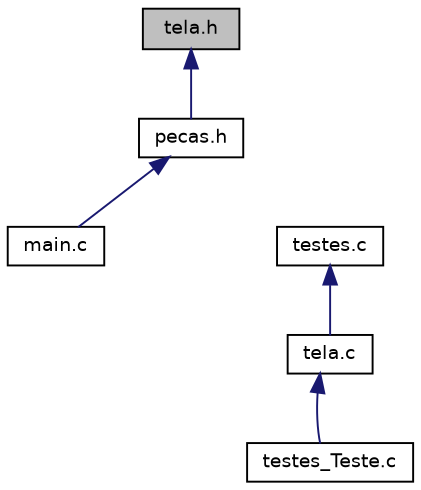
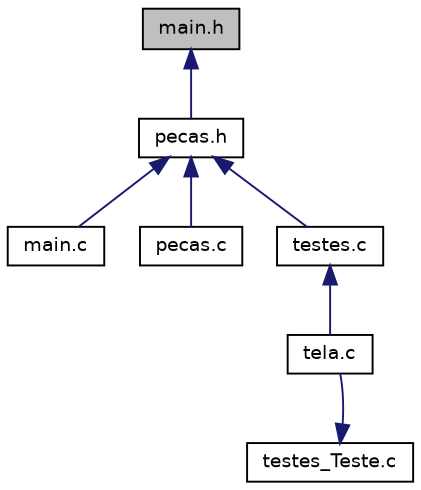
node "tela.h": label "tela.h" -> "main.h"
edge "testes.c" -> "pecas.h": added
node "pecas.c": added
edge "testes_Teste.c" -> "tela.c": reversed
